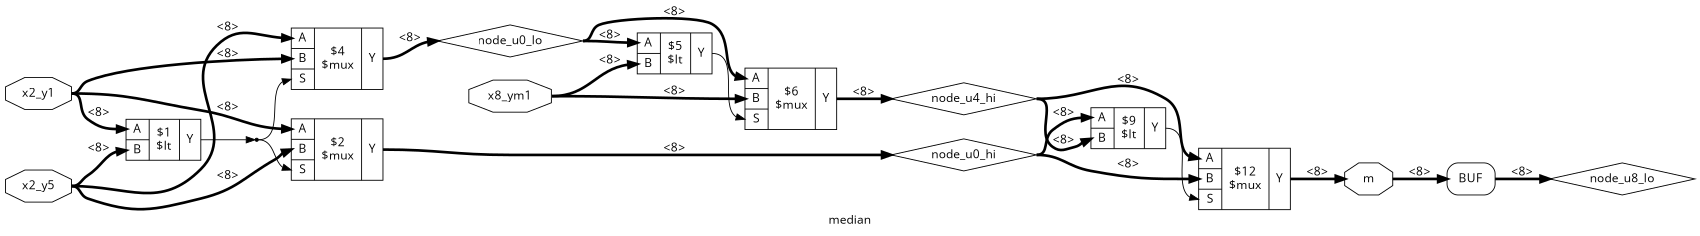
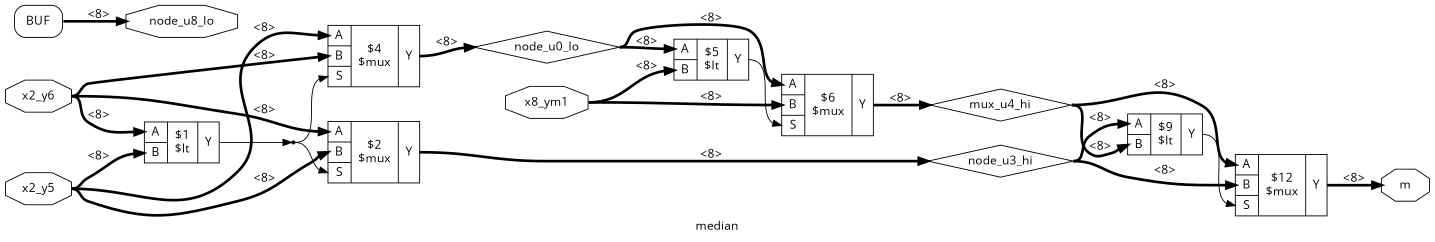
node "x2_y1": label "x2_y1" -> "x2_y6"
node "node_u4_hi": label "node_u4_hi" -> "mux_u4_hi"
node "node_u0_hi": label "node_u0_hi" -> "node_u3_hi"
edge "m" -> "BUF": removed, label "<8>"
node "node_u8_lo": shape diamond -> octagon
